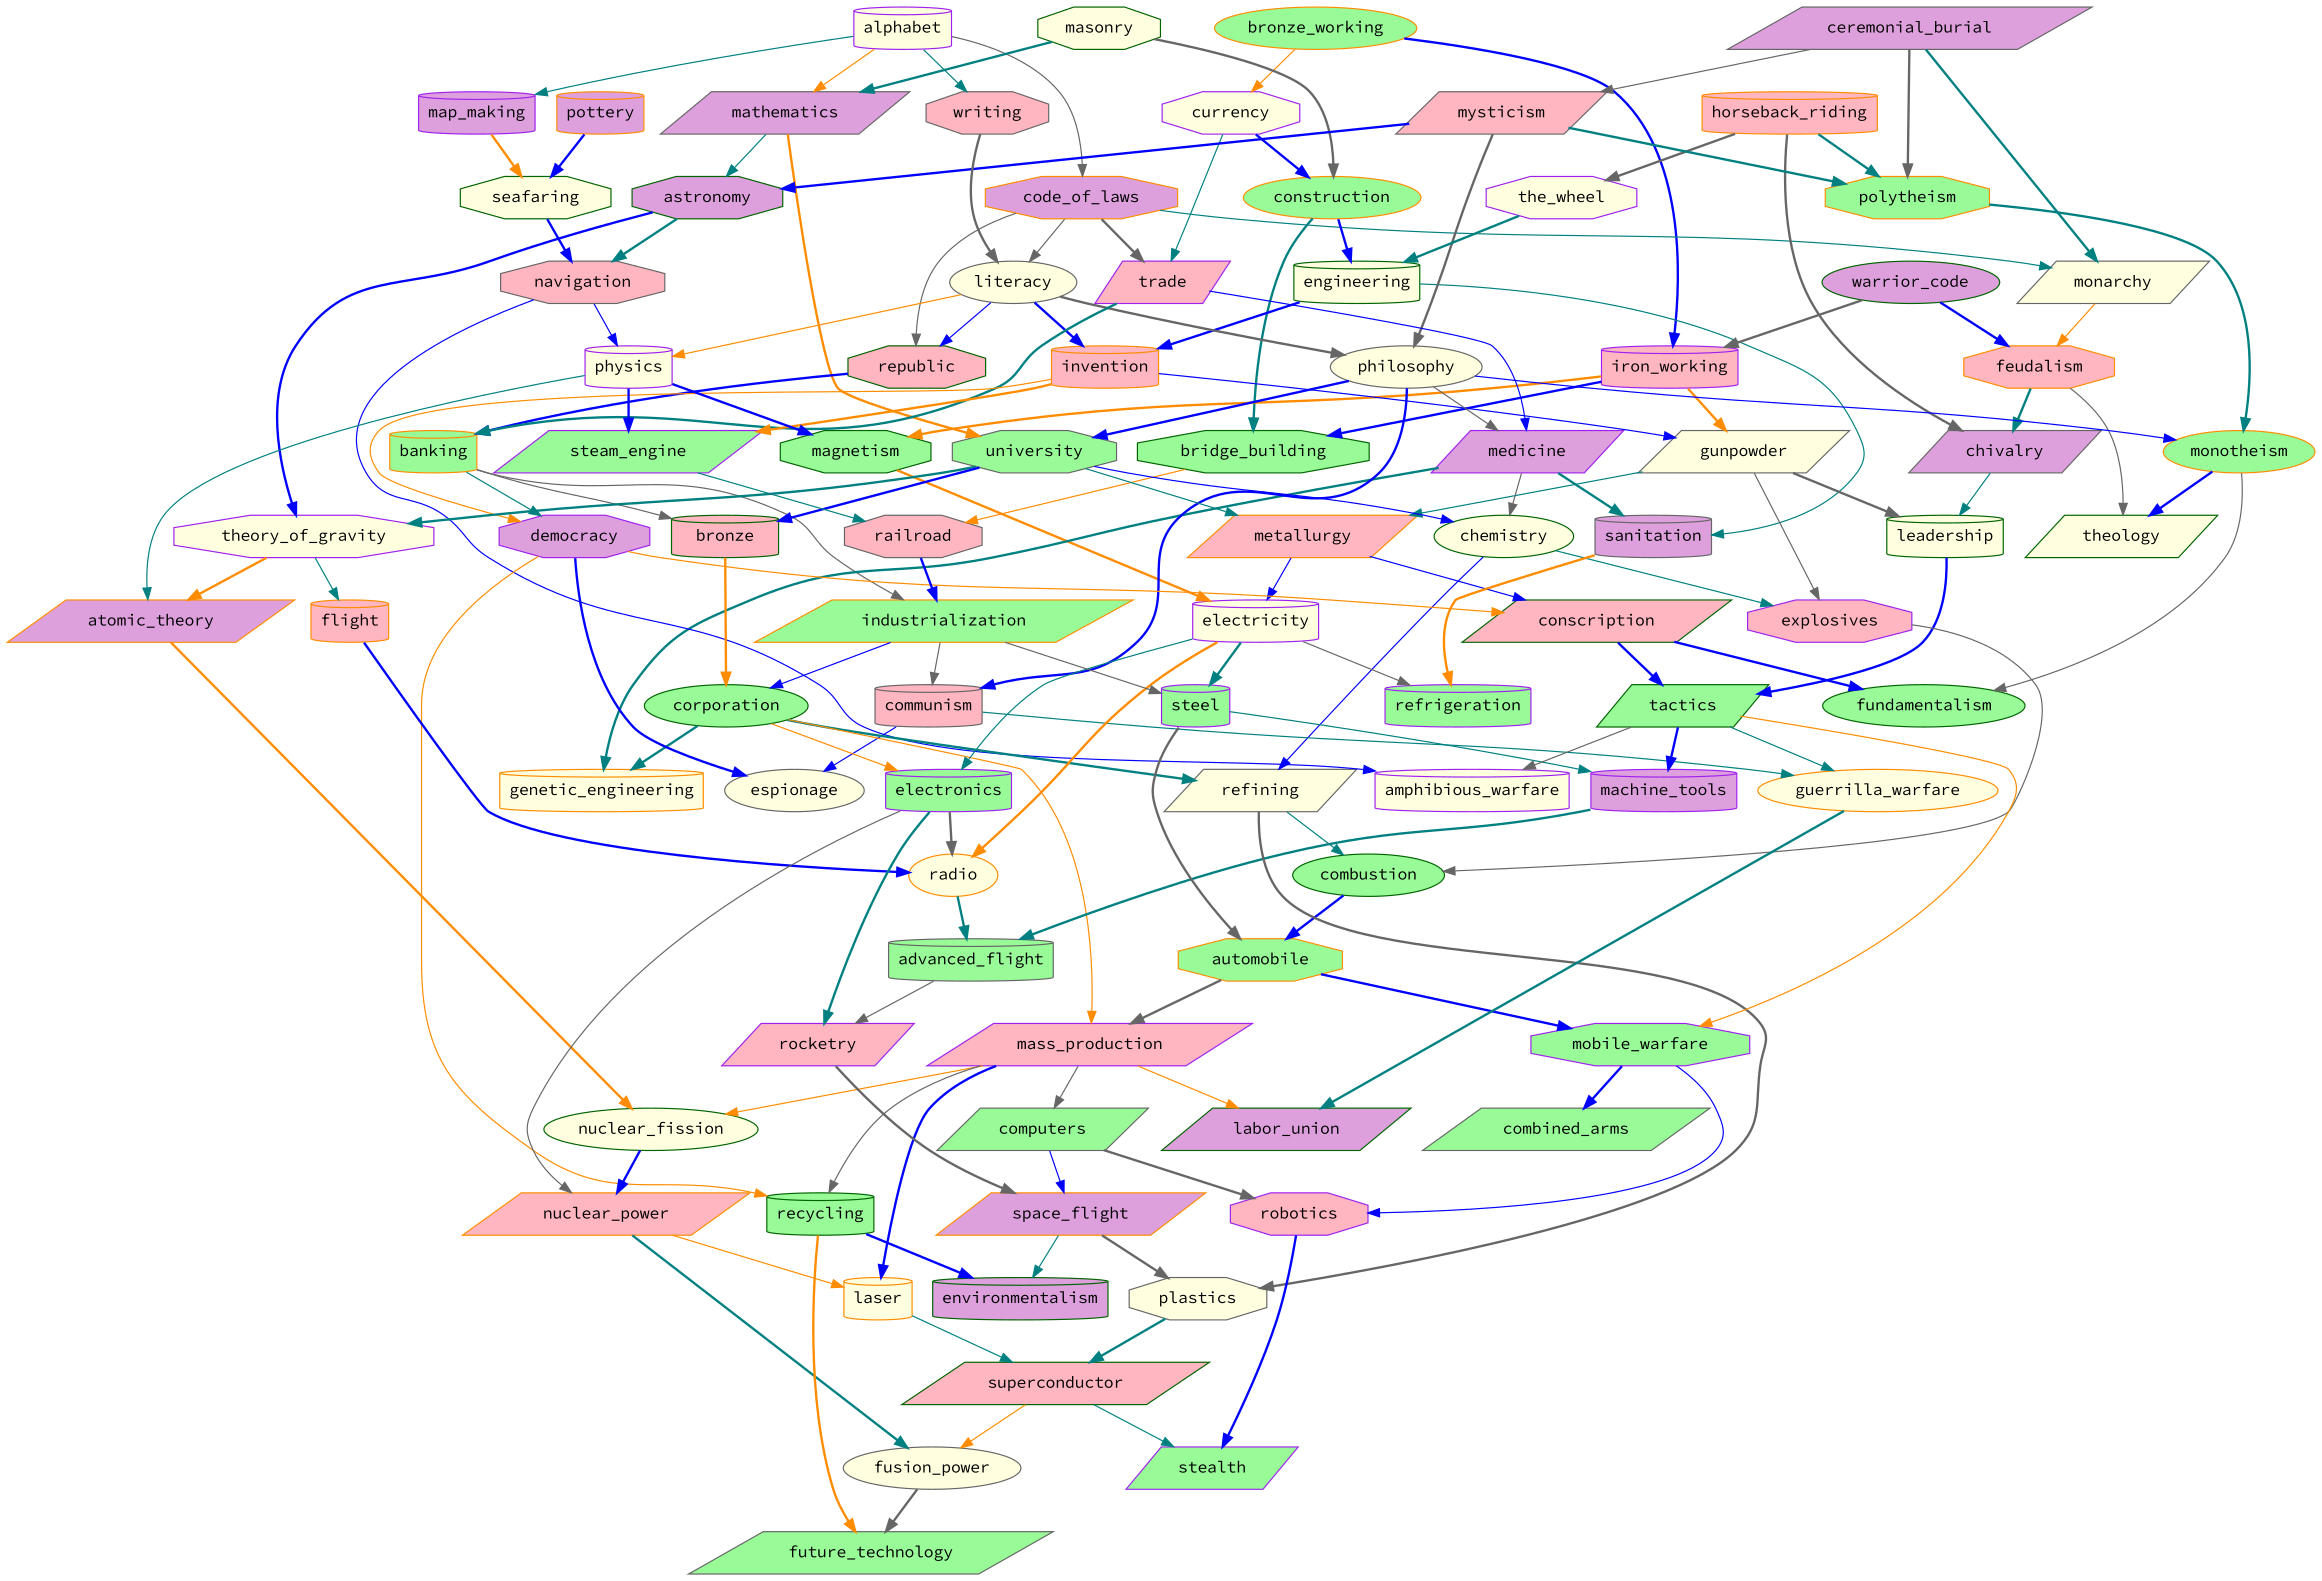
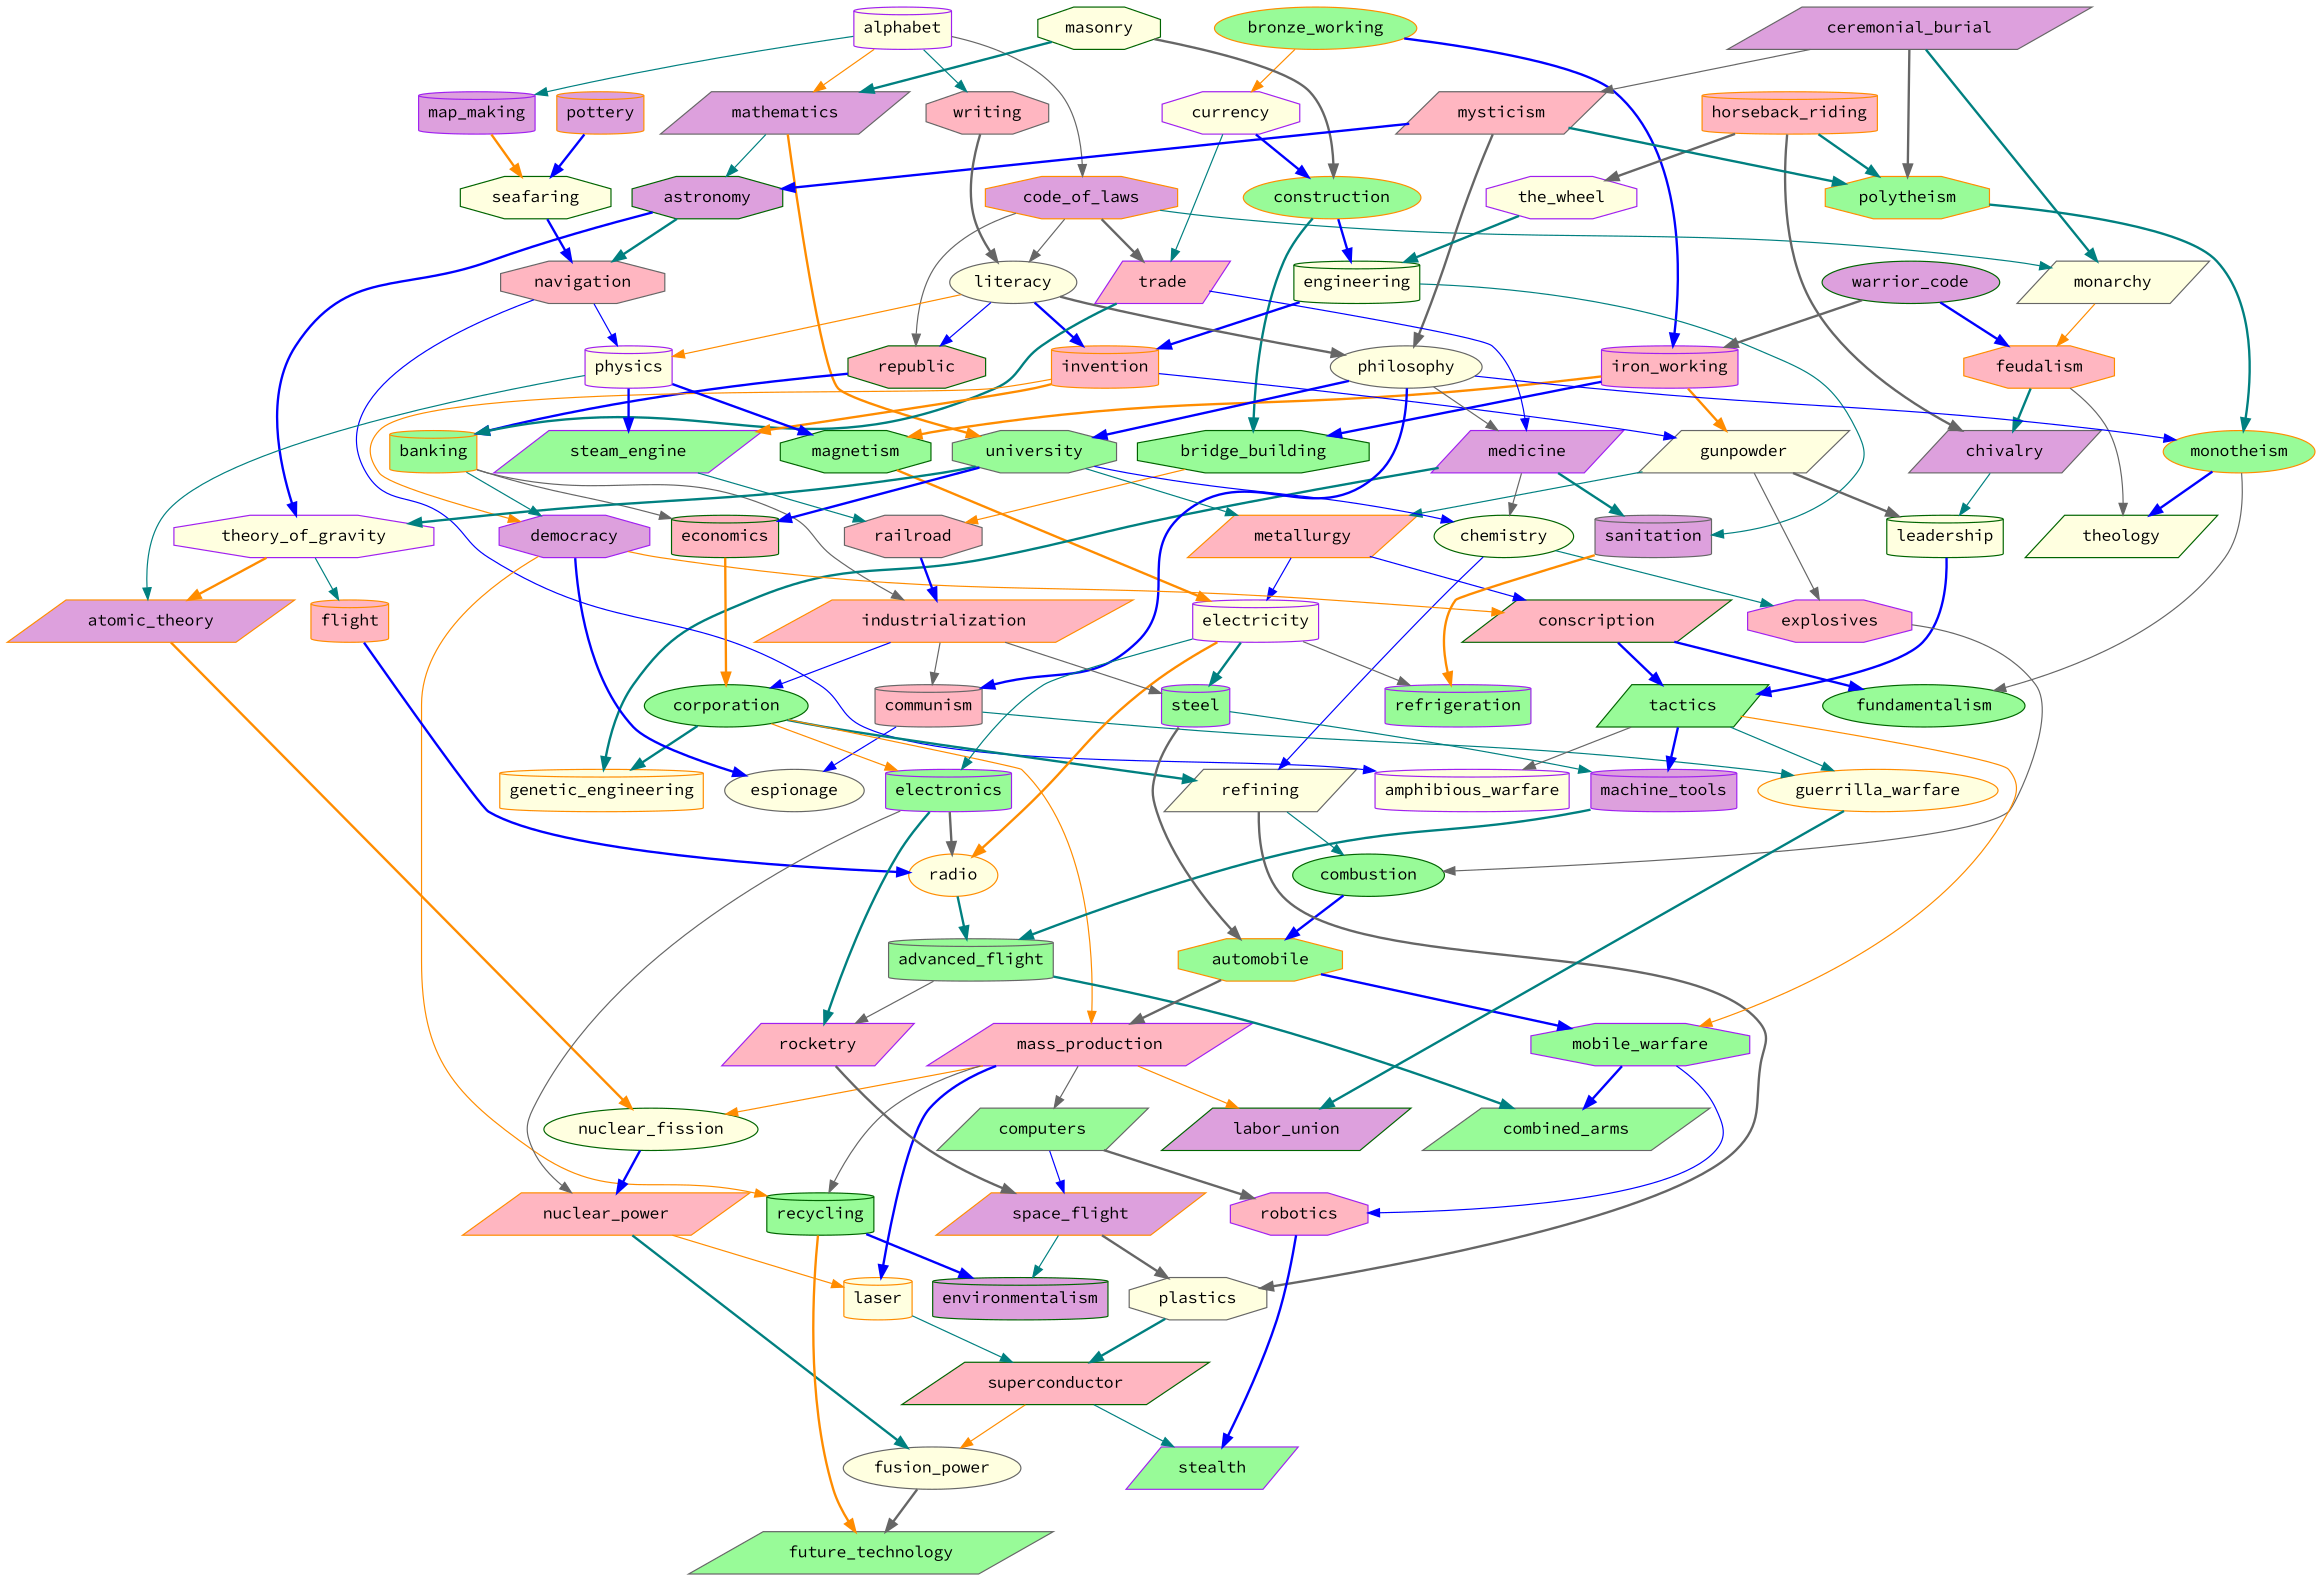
node "bronze": label "bronze" -> "economics"
node "industrialization": fillcolor palegreen -> lightpink
edge "advanced_flight" -> "combined_arms": added
